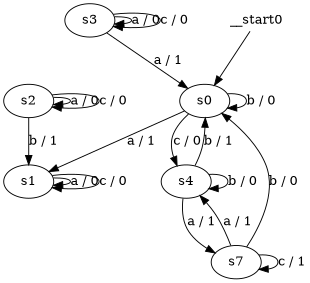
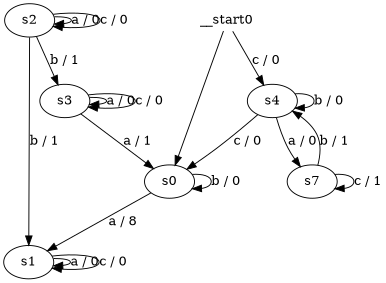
edge "s2" -> "s3": added, label "b / 1"
edge "s0" -> "s4": now "__start0" -> "s4"
edge "s0" -> "s1": label "a / 1" -> "a / 8"
edge "s4" -> "s0": label "b / 1" -> "c / 0"
edge "s7" -> "s0": removed, label "b / 0"
edge "s4" -> "s7": label "a / 1" -> "a / 0"
edge "s7" -> "s4": label "a / 1" -> "b / 1"
